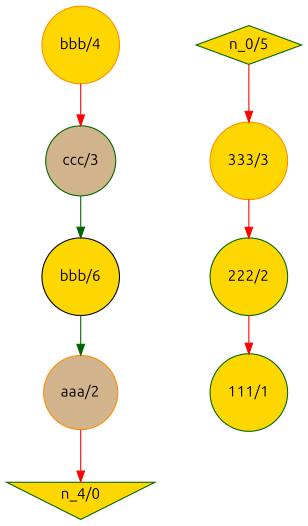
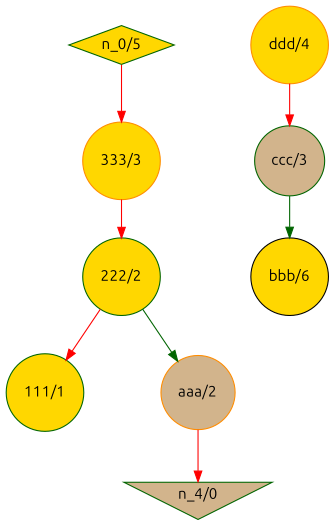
node "bbb/4": label "bbb/4" -> "ddd/4"
edge "bbb/6" -> "aaa/2": now "222/2" -> "aaa/2"
node "n_4/0": fillcolor gold -> tan
